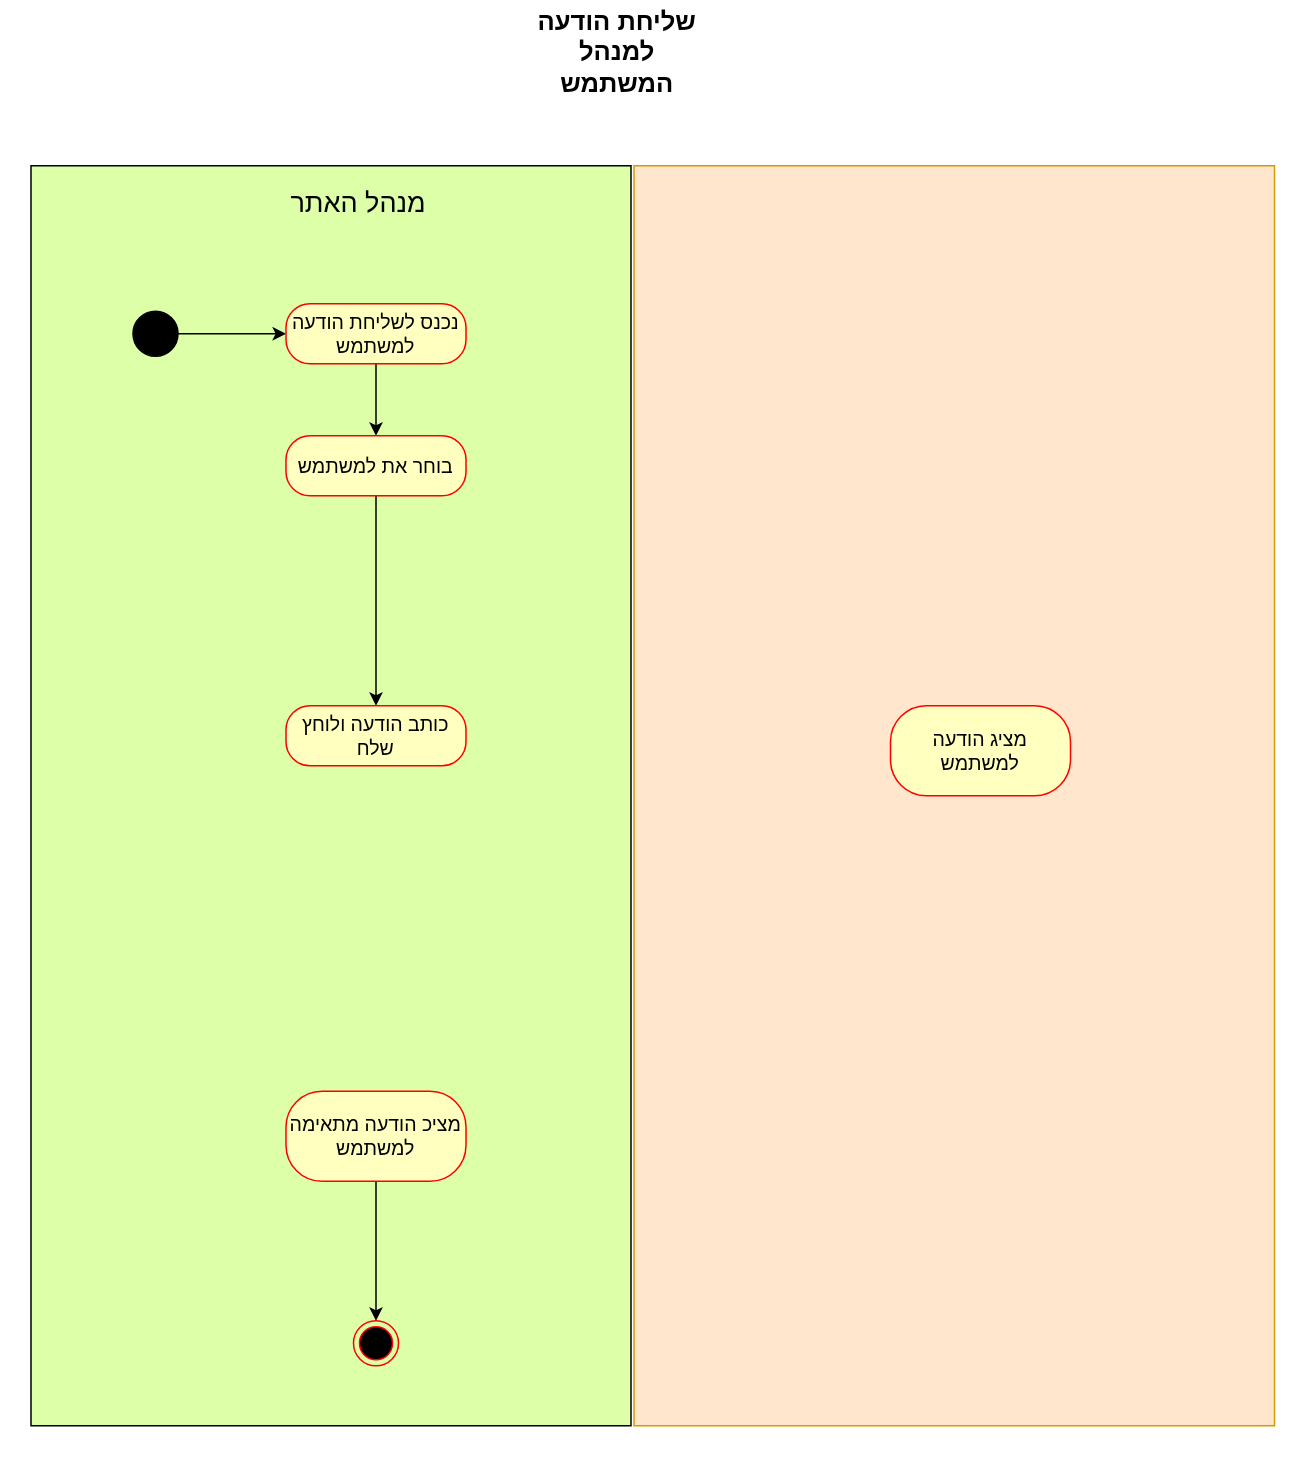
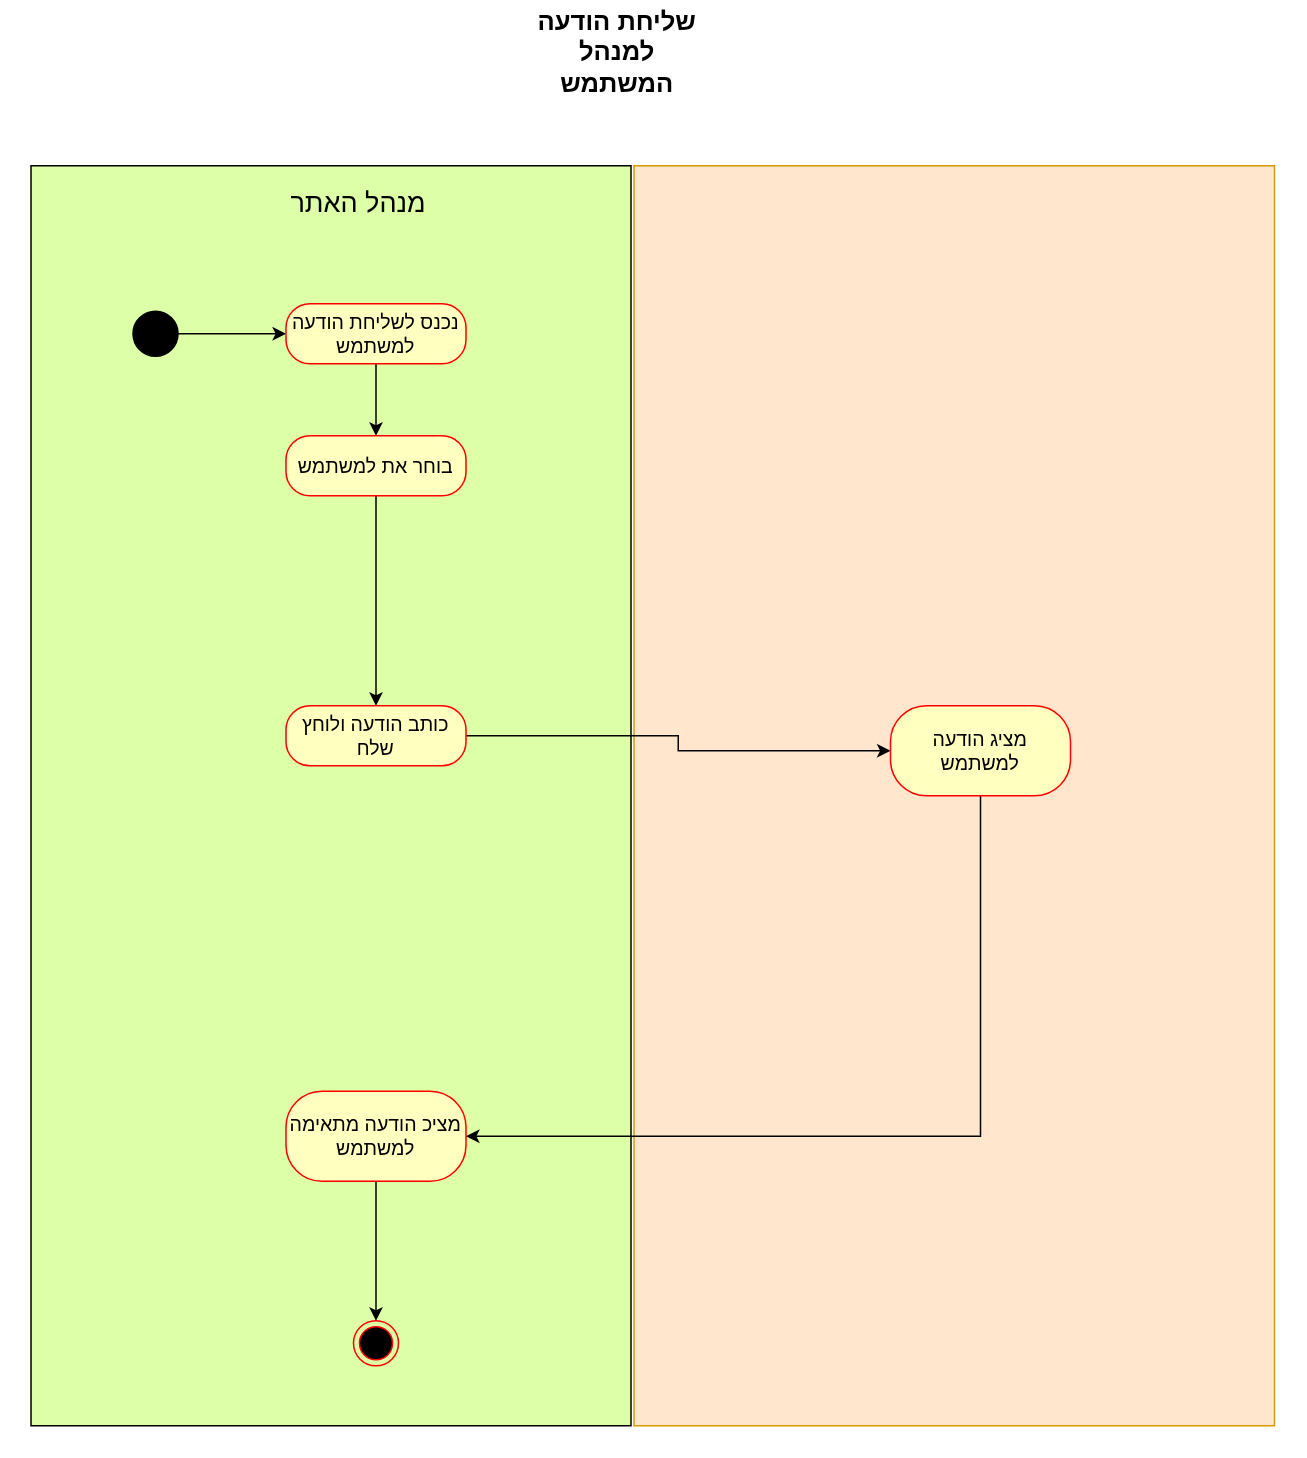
edge "כותב הודעה ולוחץ שלח" -> "מציג הודעה למשתמש": added
edge "מציג הודעה למשתמש" -> "מציכ הודעה מתאימה למשתמש": added
